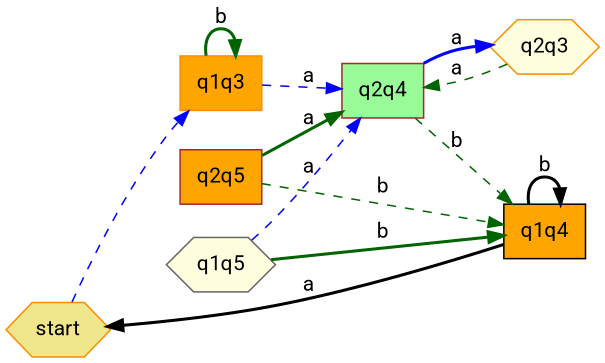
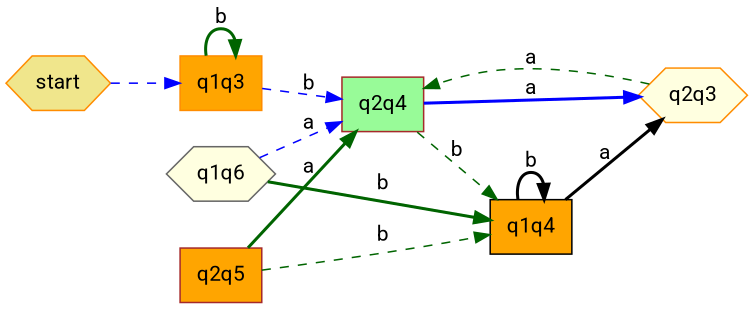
edge "q1q3" -> "q2q4": label "a" -> "b"
node "q1q5": label "q1q5" -> "q1q6"
edge "q1q4" -> "start": now "q1q4" -> "q2q3"
